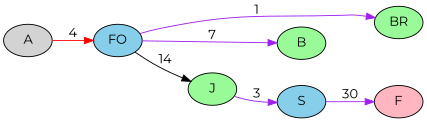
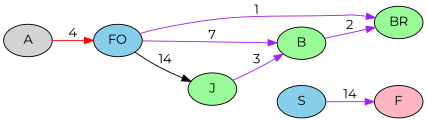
edge "B" -> "BR": added, label "2"
edge "S" -> "F": label "30" -> "14"
edge "J" -> "S": now "J" -> "B"
